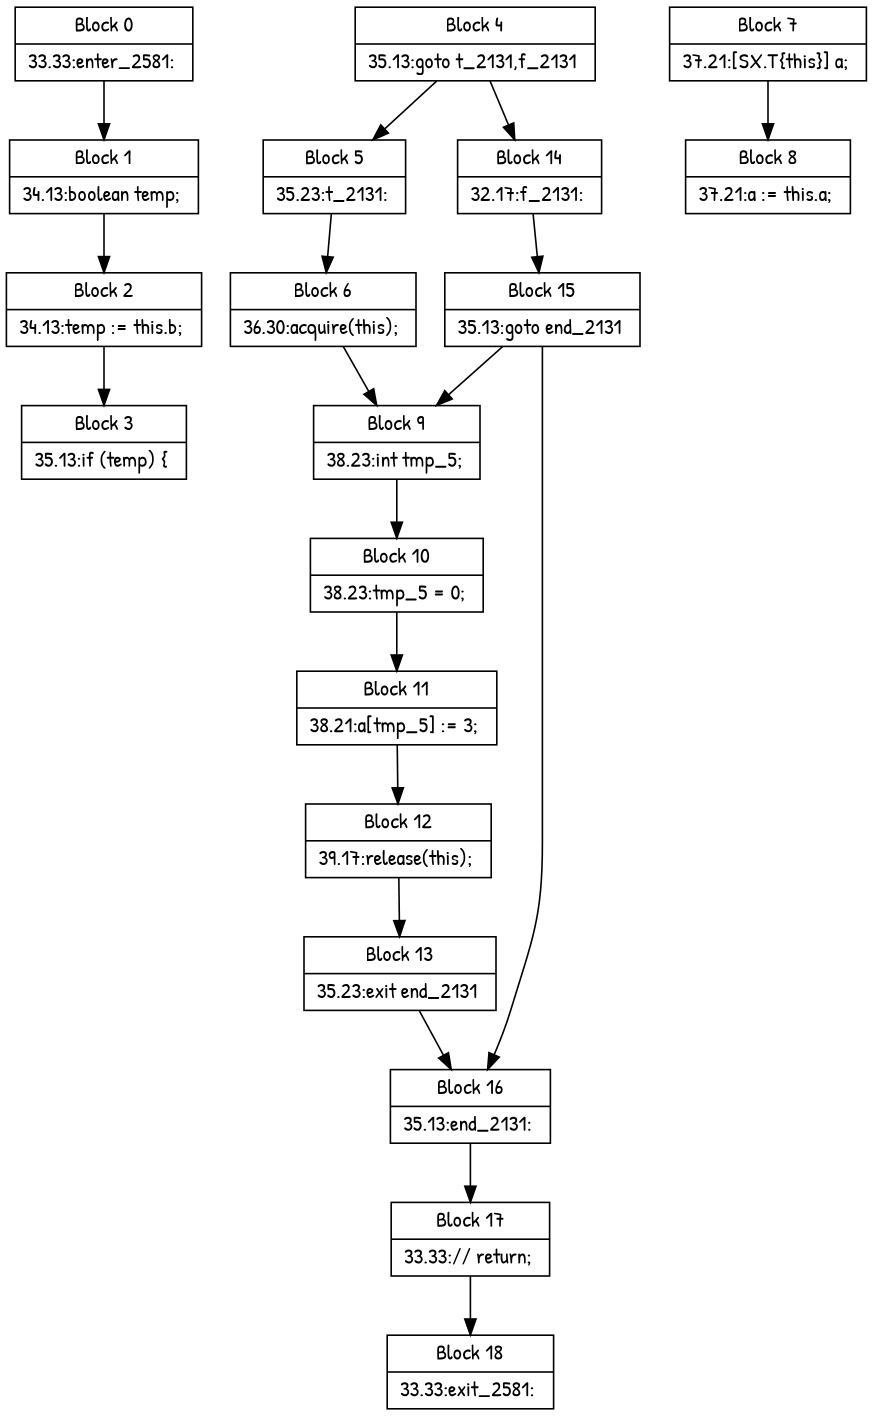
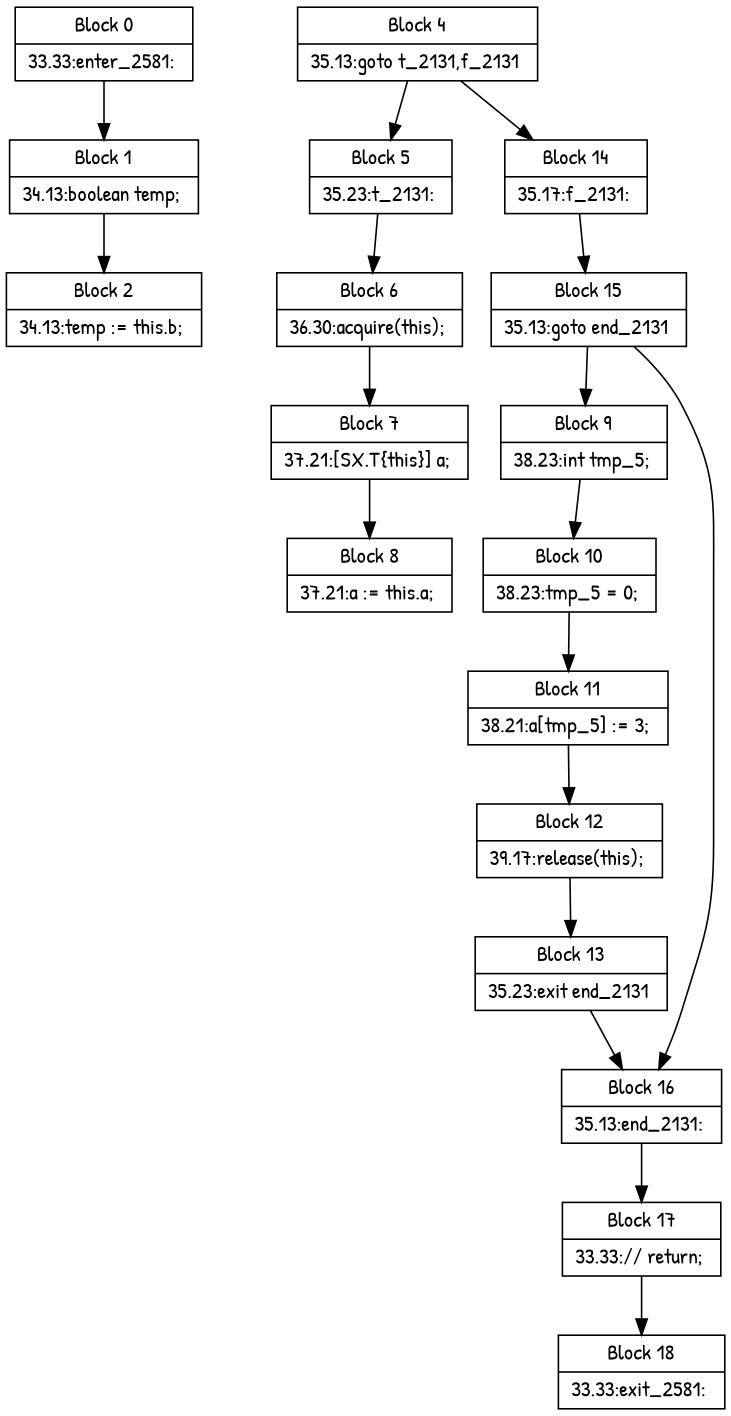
node "Block 14": text "32.17:f_2131:" -> "35.17:f_2131:"
edge "Block 6" -> "Block 9": now "Block 6" -> "Block 7"
node "Block 3": removed
